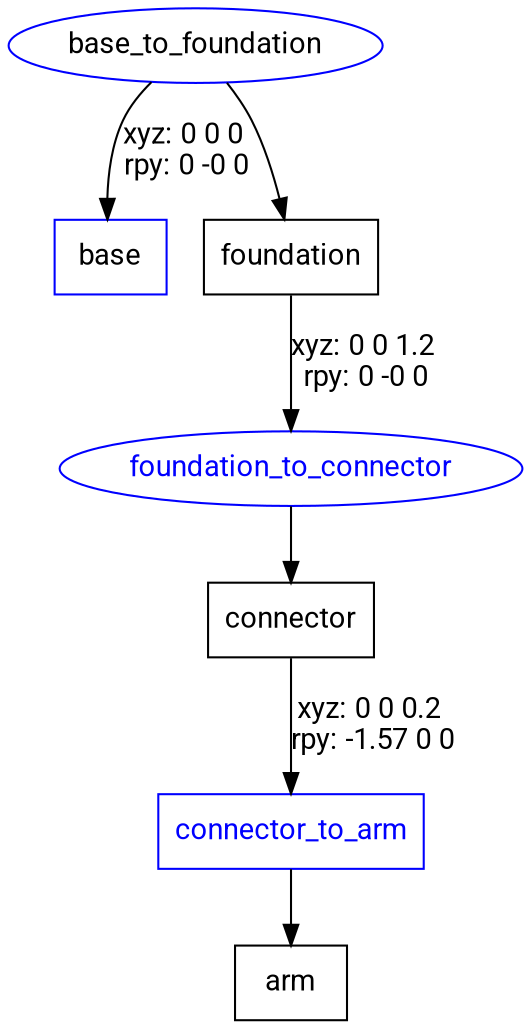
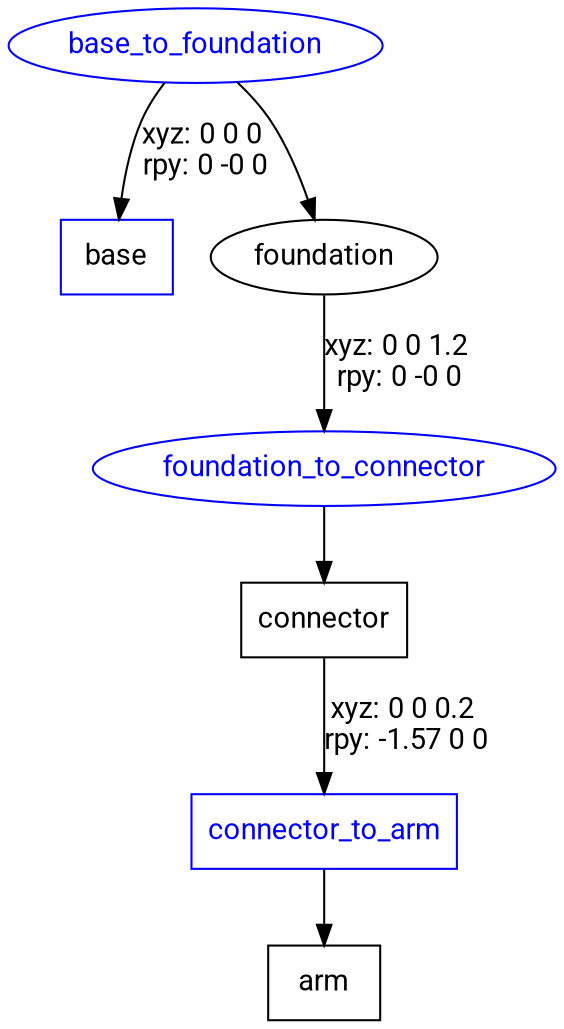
node "base_to_foundation": fontcolor black -> blue
node "foundation": shape box -> ellipse
